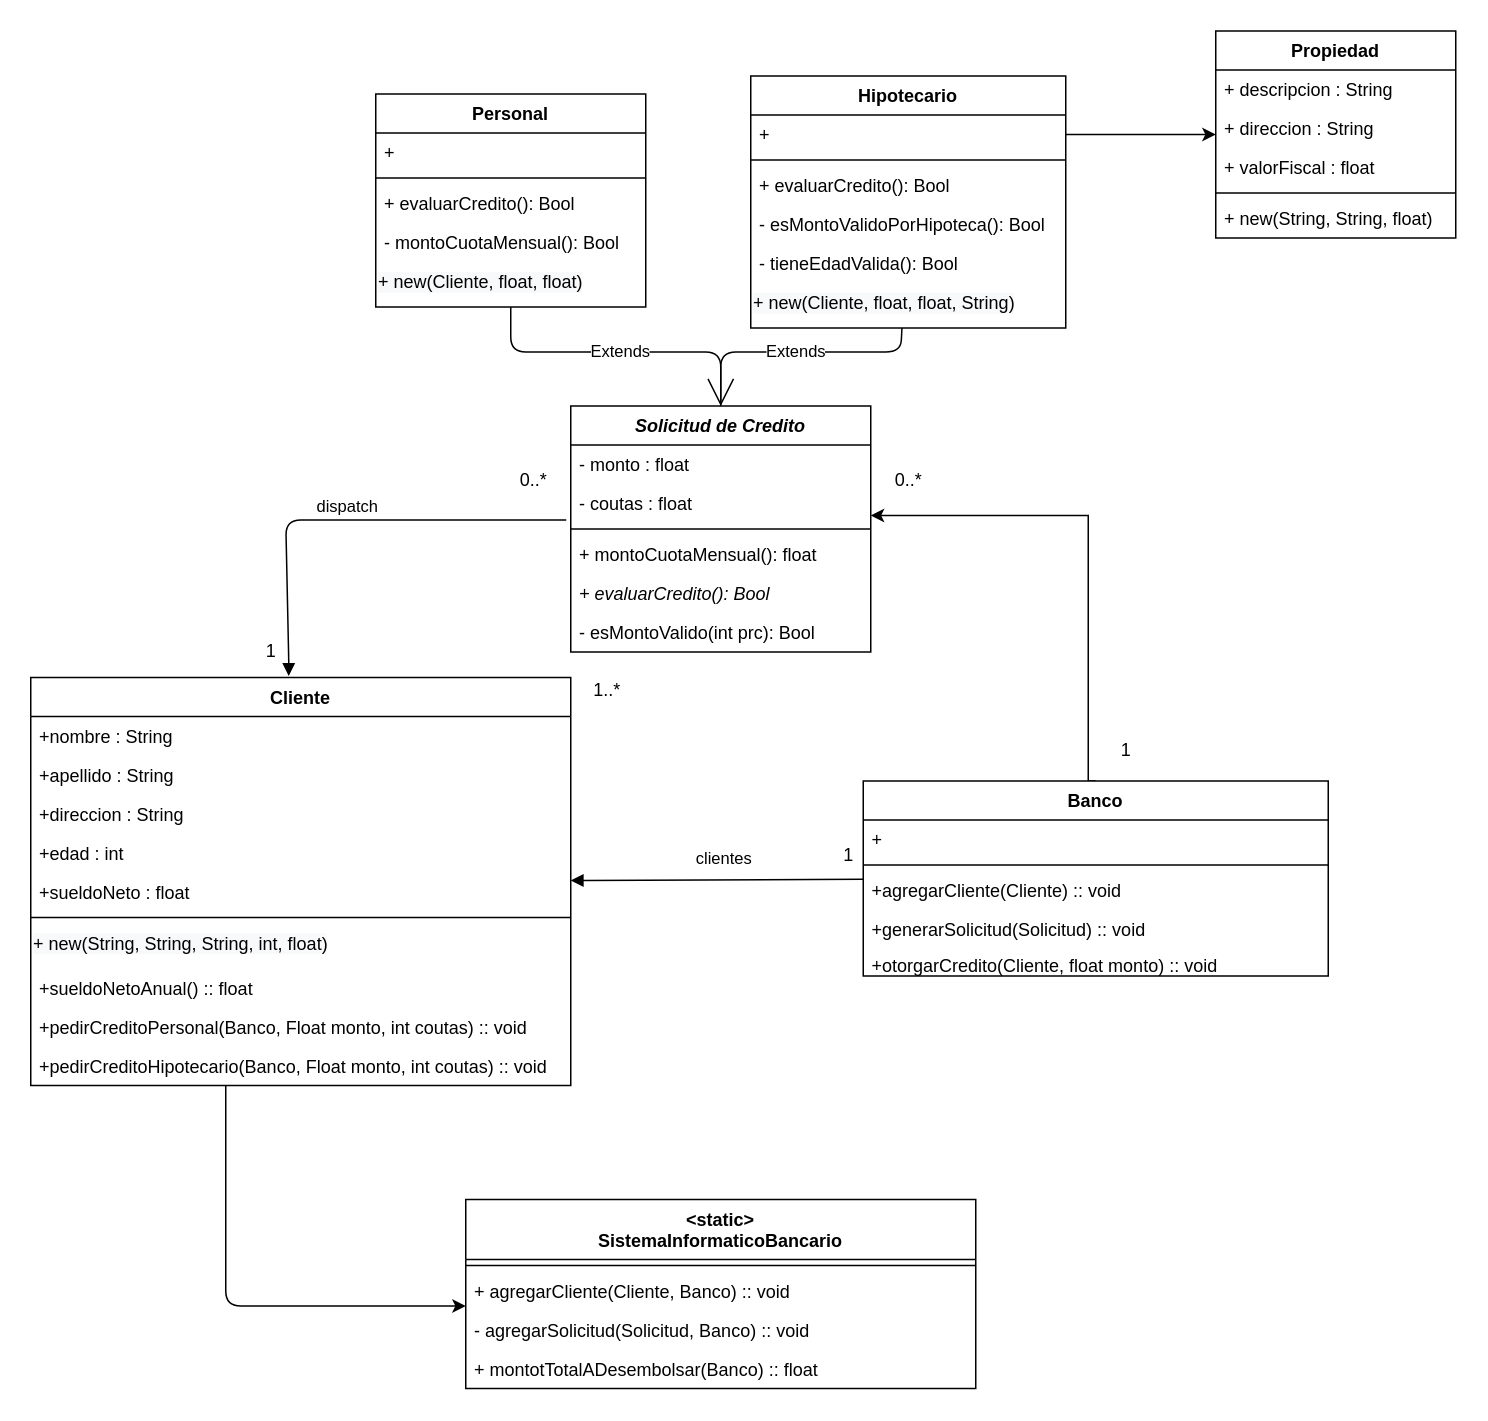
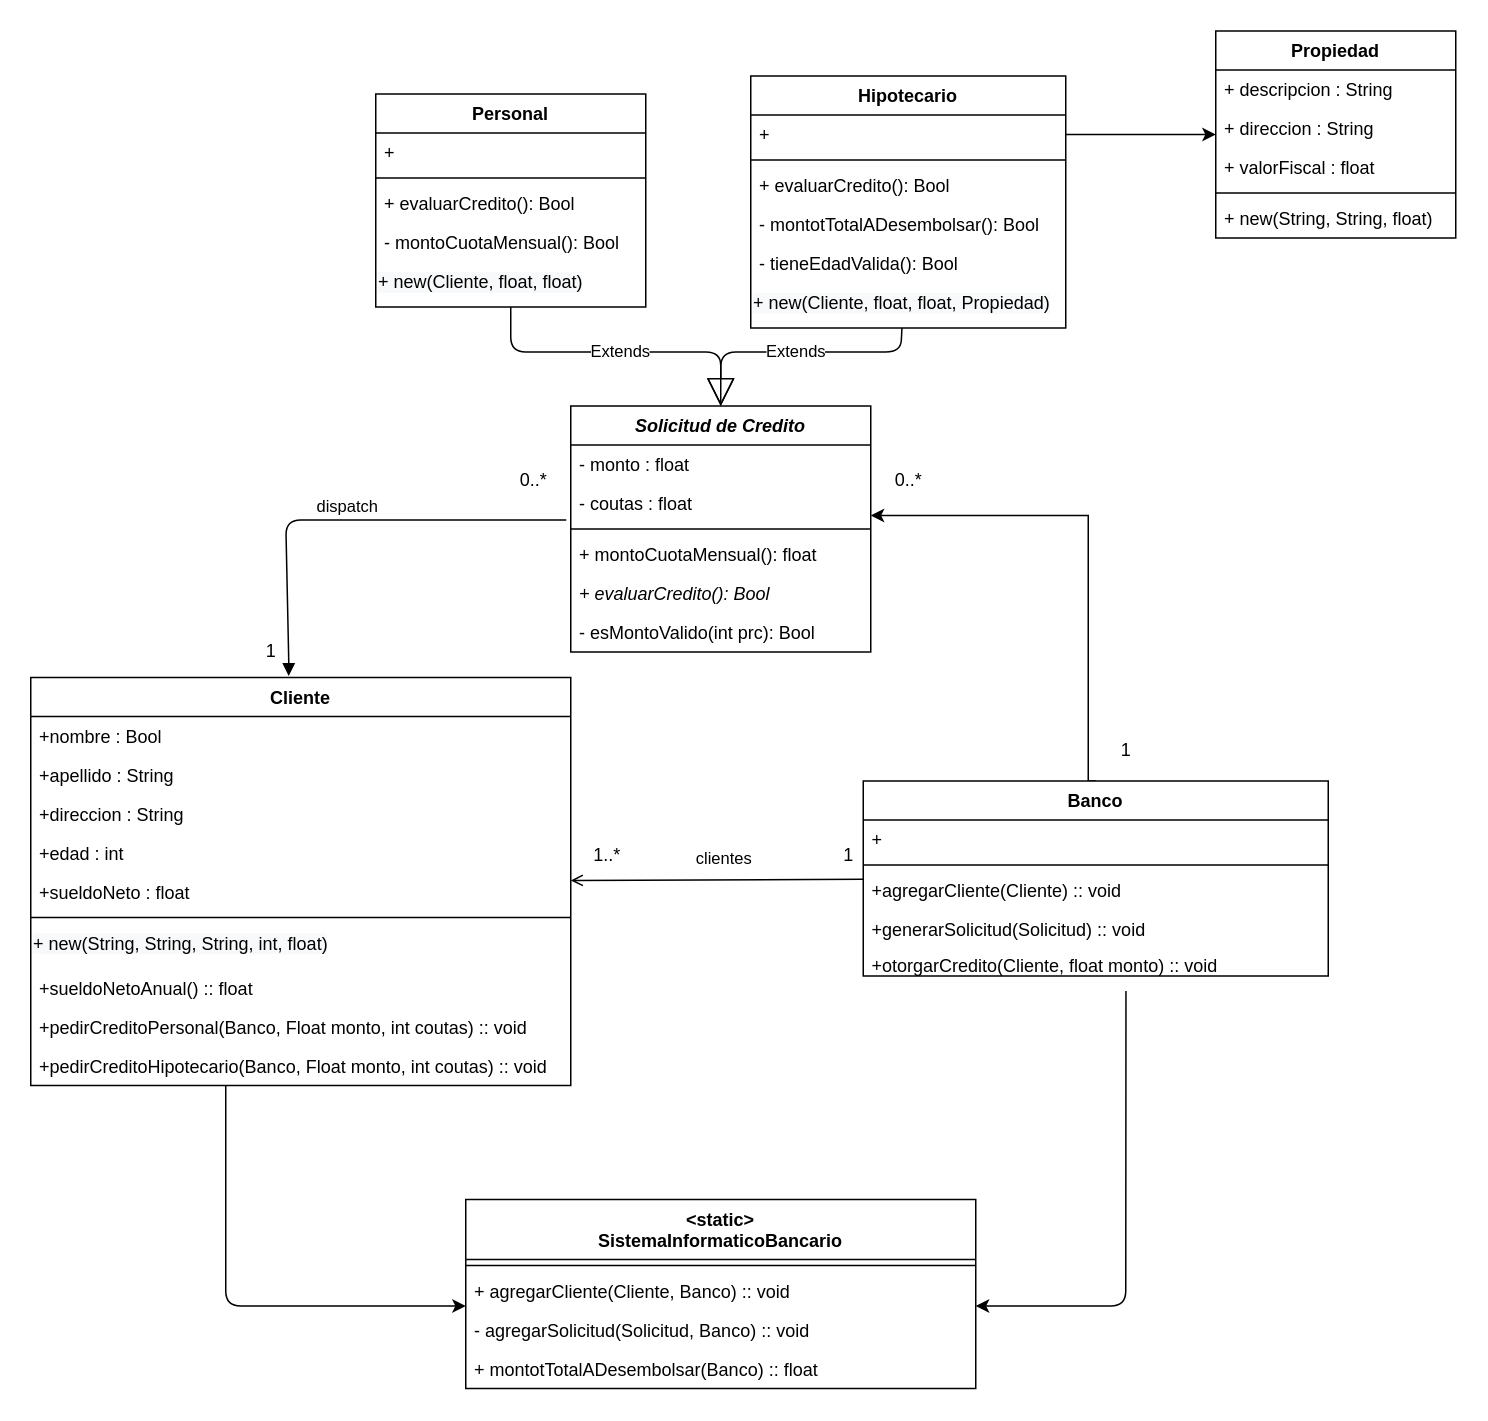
node "- esMontoValidoPorHipoteca(): Bool": label "- esMontoValidoPorHipoteca(): Bool" -> "- montotTotalADesembolsar(): Bool"
node "+ new(Cliente, float, float, String)": label "+ new(Cliente, float, float, String)" -> "+ new(Cliente, float, float, Propiedad)"
edge "Personal" -- "Solicitud de Credito": arrowhead none -> block
node "1..*": moved (607, 691) -> (607, 856)
node "+nombre : String": label "+nombre : String" -> "+nombre : Bool"
edge "Banco" -> "Cliente": arrowhead block -> open
edge "+otorgarCredito(Cliente, float monto) :: void" -> "+ agregarCliente(Cliente, Banco) :: void": added
